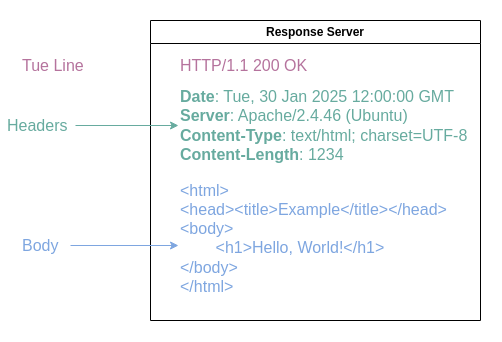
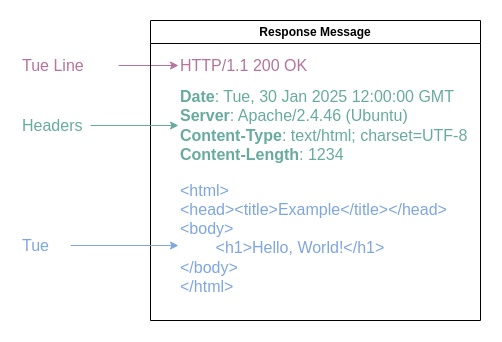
node "Response Server": label "Response Server" -> "Response Message"
edge "Tue Line" -> "HTTP/1.1 200 OK": added
node "Headers": moved (41, 126) -> (56, 126)
node "Body": label "Body" -> "Tue"
